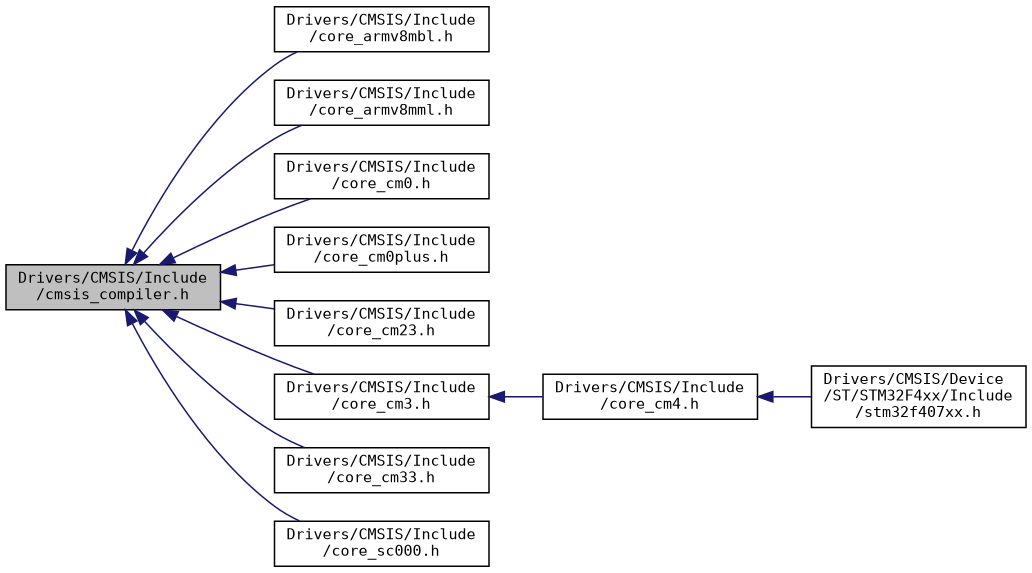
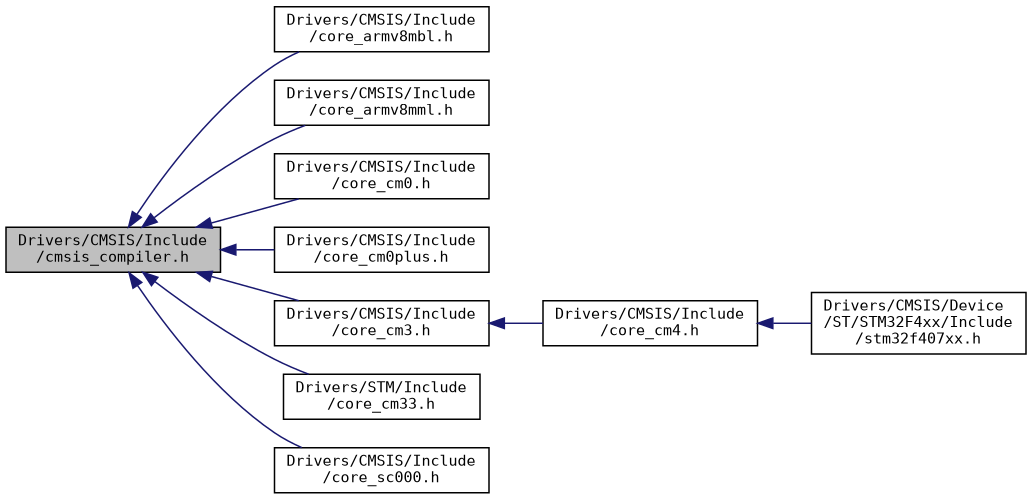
node "Drivers/CMSIS/Include /core_cm23.h": removed
node "Drivers/CMSIS/Include /core_cm33.h": label "Drivers/CMSIS/Include /core_cm33.h" -> "Drivers/STM/Include /core_cm33.h"
